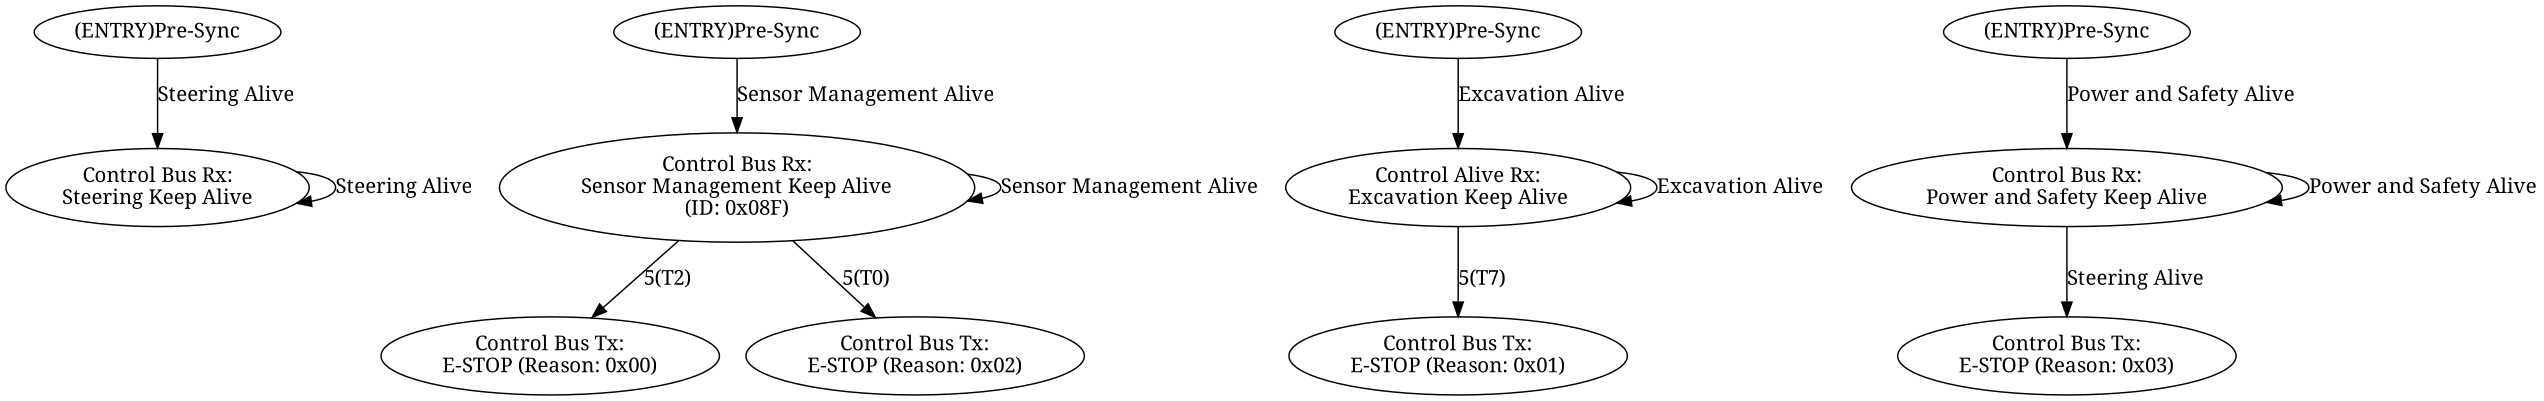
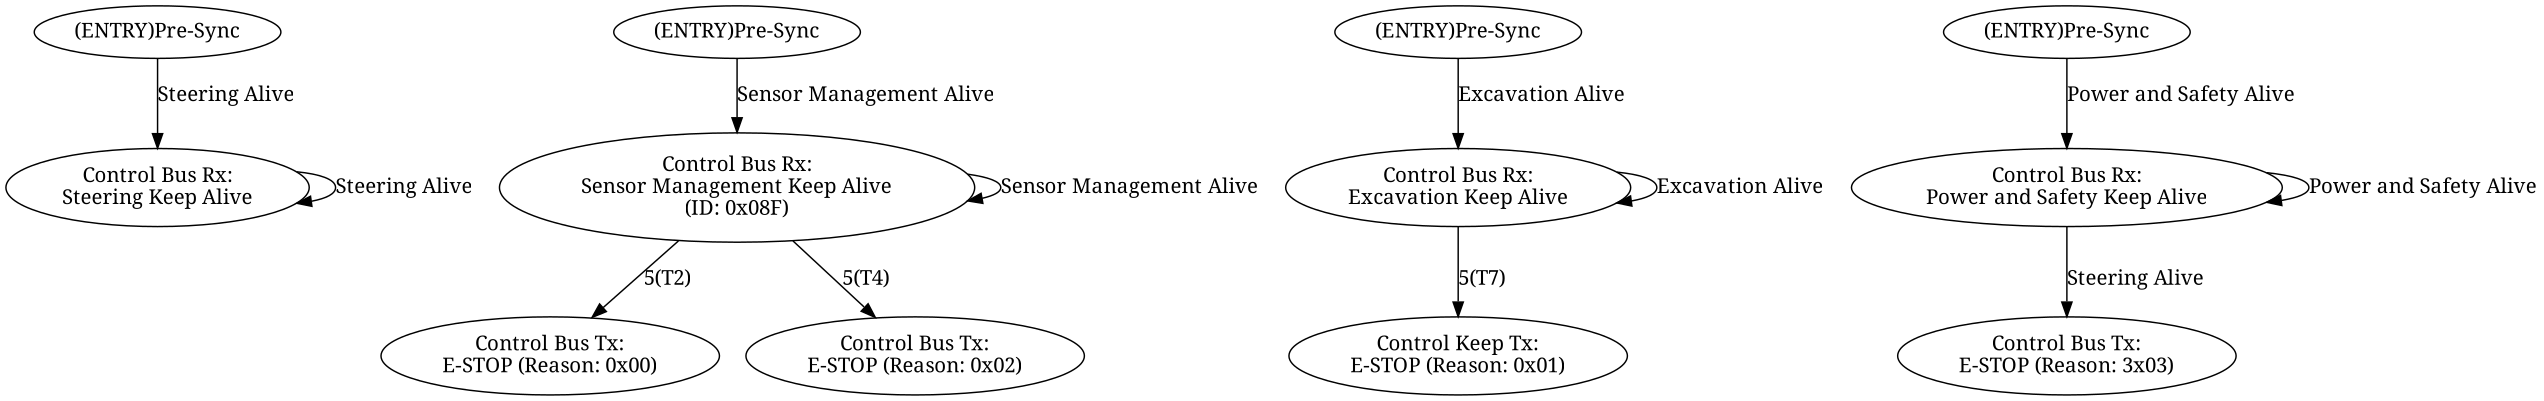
node "Control Alive Rx: Excavation Keep Alive": label "Control Alive Rx: Excavation Keep Alive" -> "Control Bus Rx: Excavation Keep Alive"
edge "Control Bus Rx: Sensor Management Keep Alive (ID: 0x08F)" -> "Control Bus Tx: E-STOP (Reason: 0x02)": label "5(T0)" -> "5(T4)"
node "Control Bus Tx: E-STOP (Reason: 0x01)": label "Control Bus Tx: E-STOP (Reason: 0x01)" -> "Control Keep Tx: E-STOP (Reason: 0x01)"
node "Control Bus Tx: E-STOP (Reason: 0x03)": label "Control Bus Tx: E-STOP (Reason: 0x03)" -> "Control Bus Tx: E-STOP (Reason: 3x03)"
